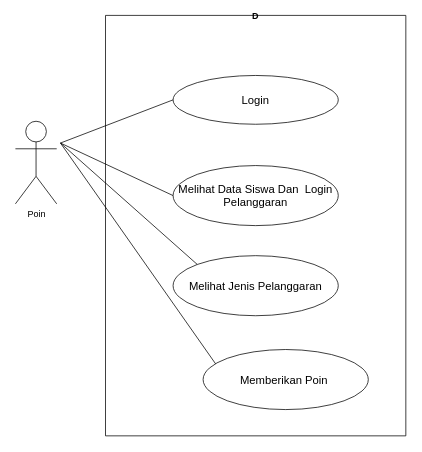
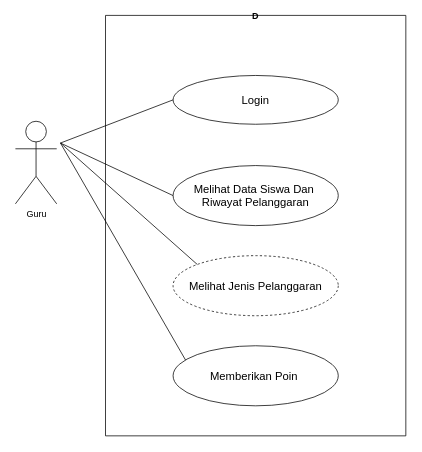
node "Melihat Data Siswa Dan Login Pelanggaran": label "Melihat Data Siswa Dan Login Pelanggaran" -> "Melihat Data Siswa Dan Riwayat Pelanggaran"
node "Poin": label "Poin" -> "Guru"
node "Melihat Jenis Pelanggaran": style solid -> dashed
node "Memberikan Poin": moved (285, 379) -> (255, 375)
